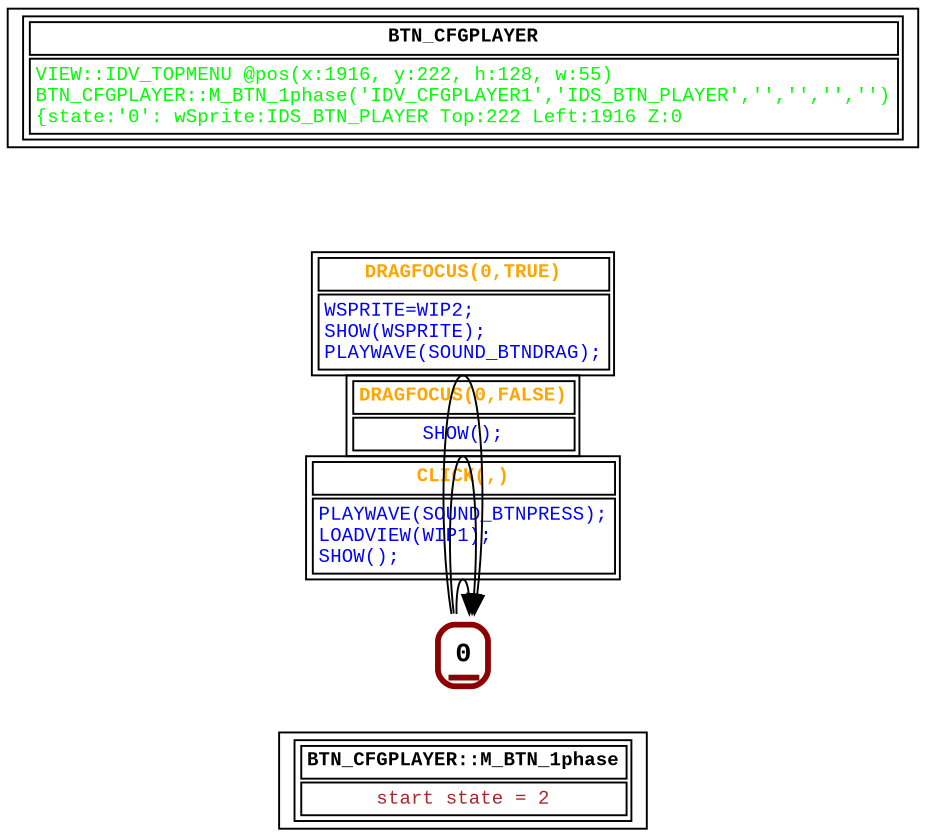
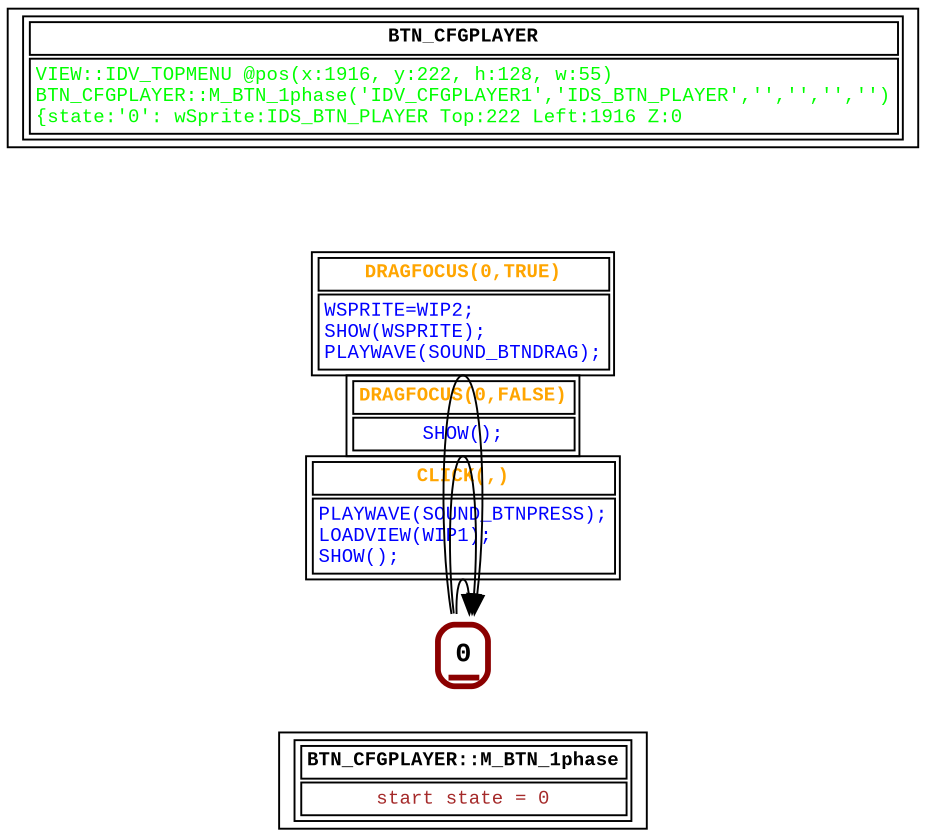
node "BTN_CFGPLAYER::M_BTN_1phase": text "start state = 2" -> "start state = 0"
